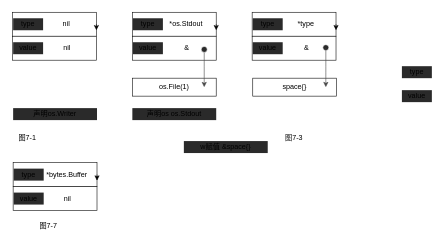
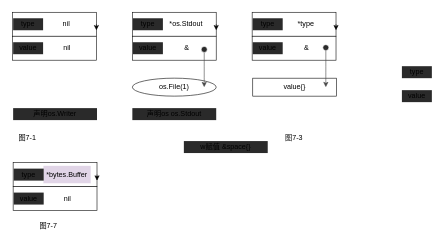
node "os.File(1)": shape rectangle -> ellipse
node "space{}": label "space{}" -> "value{}"
node "*bytes.Buffer": fillcolor #ffffff -> #e1d5e7
